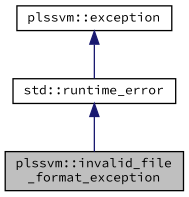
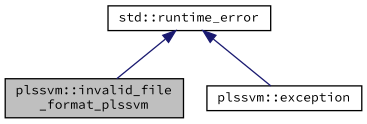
edge "std::runtime_error" -> "plssvm::exception": reversed
node "plssvm::invalid_file _format_exception": label "plssvm::invalid_file _format_exception" -> "plssvm::invalid_file _format_plssvm"
